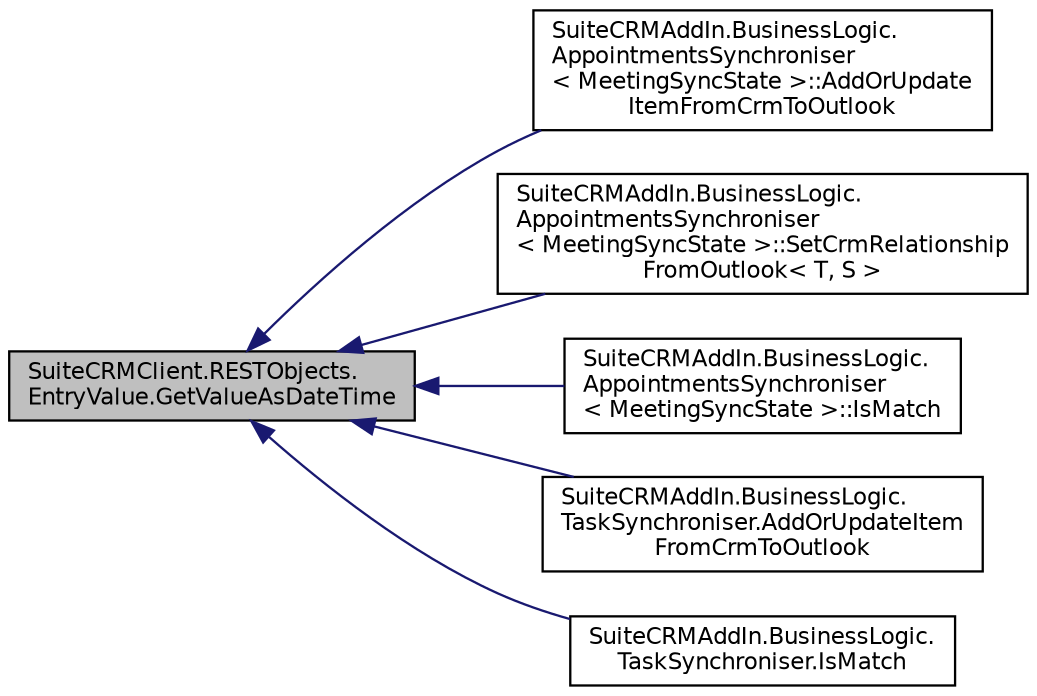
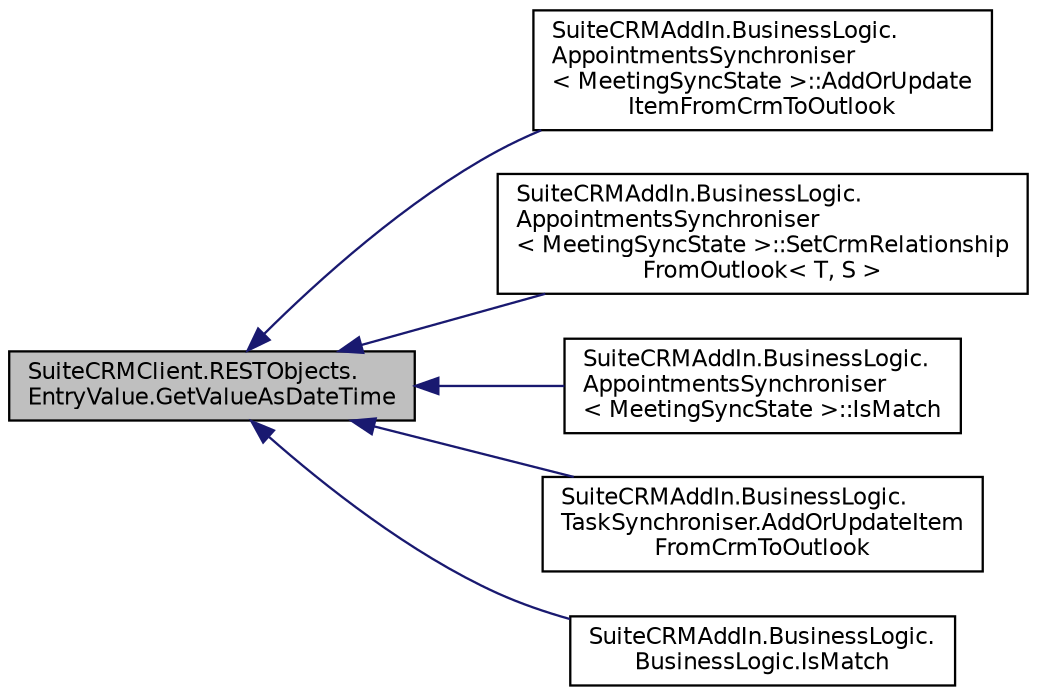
node "SuiteCRMAddIn.BusinessLogic. TaskSynchroniser.IsMatch": label "SuiteCRMAddIn.BusinessLogic. TaskSynchroniser.IsMatch" -> "SuiteCRMAddIn.BusinessLogic. BusinessLogic.IsMatch"
